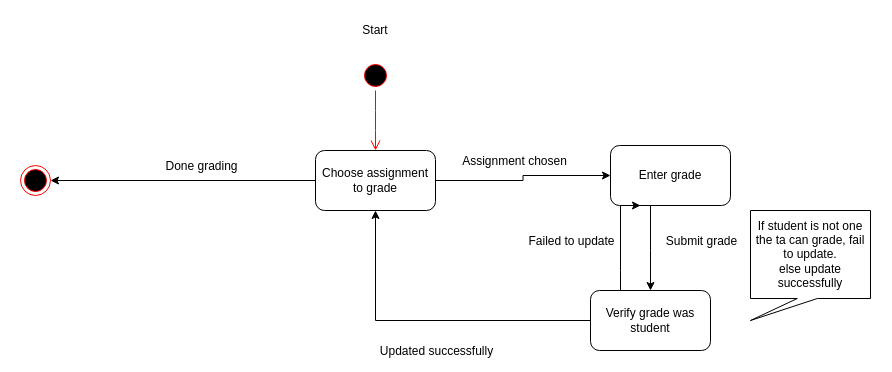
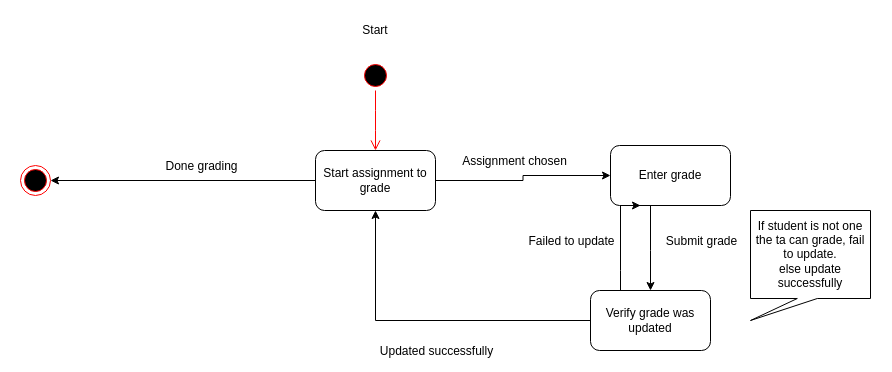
node "Choose assignment to grade": label "Choose assignment to grade" -> "Start assignment to grade"
node "Verify grade was student": label "Verify grade was student" -> "Verify grade was updated"
